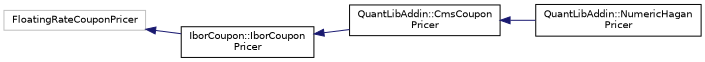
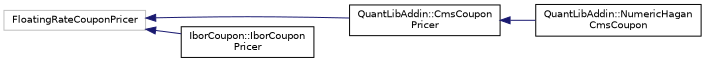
node "QuantLibAddin::NumericHagan Pricer": label "QuantLibAddin::NumericHagan Pricer" -> "QuantLibAddin::NumericHagan CmsCoupon"
edge "QuantLibAddin::CmsCoupon Pricer" -> "IborCoupon::IborCoupon Pricer": now "QuantLibAddin::CmsCoupon Pricer" -> "FloatingRateCouponPricer"
